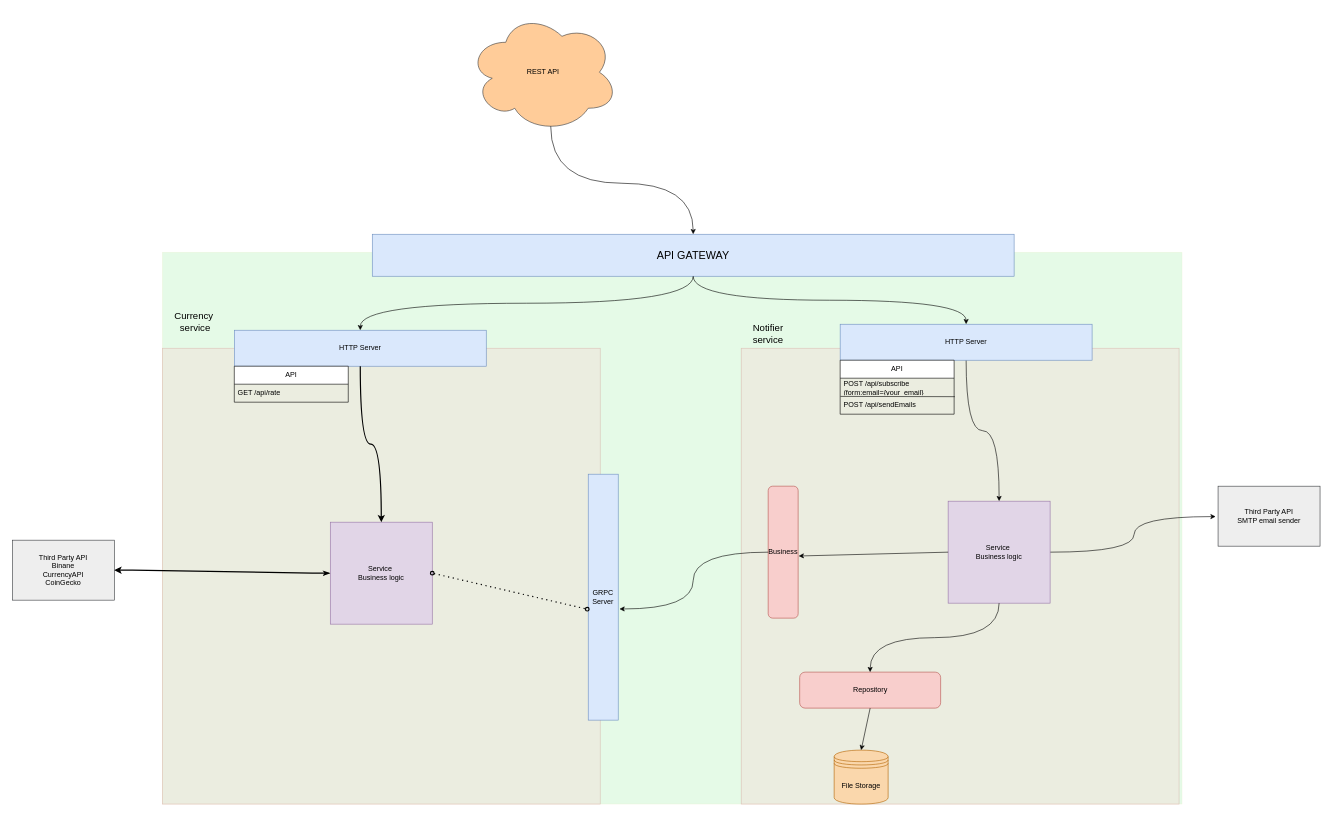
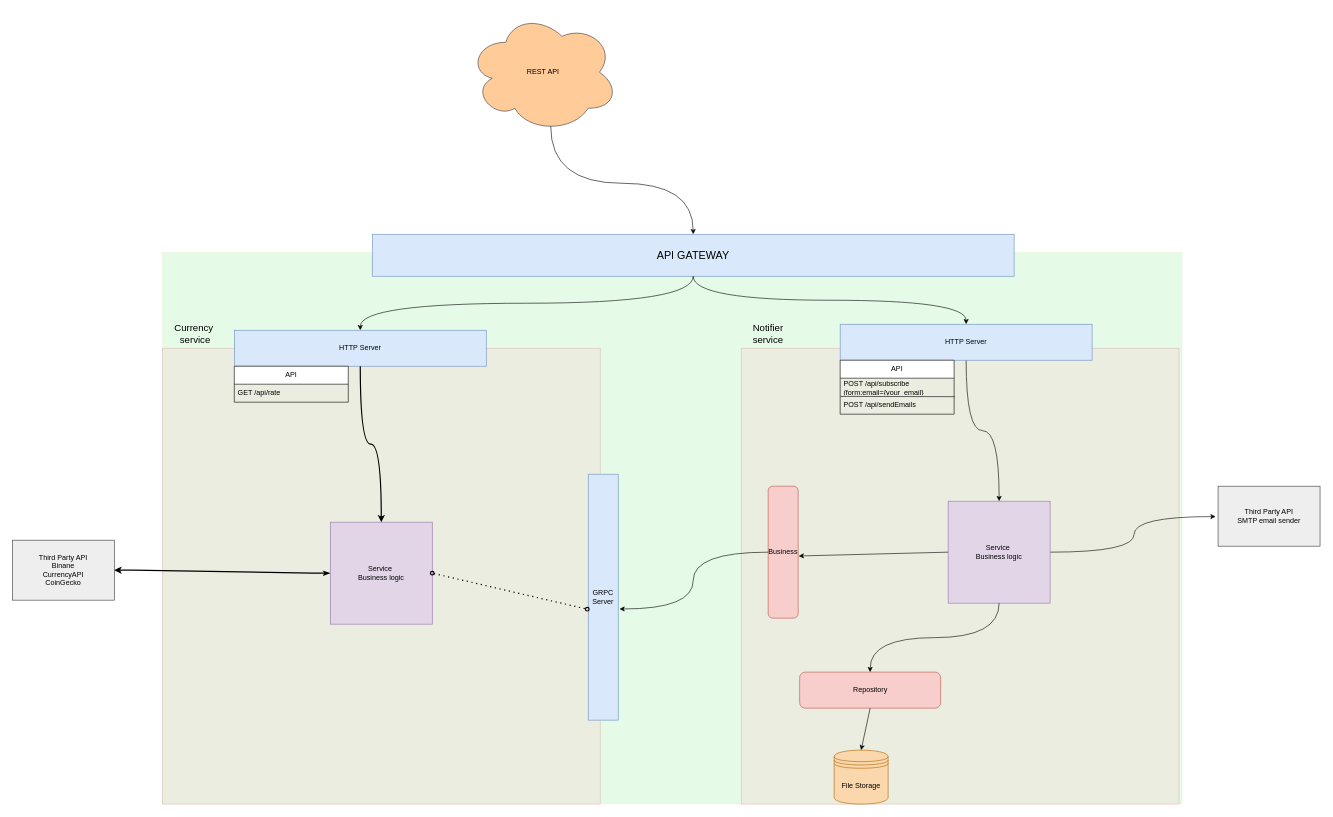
node "Currency service": moved (195, 321) -> (195, 333)
